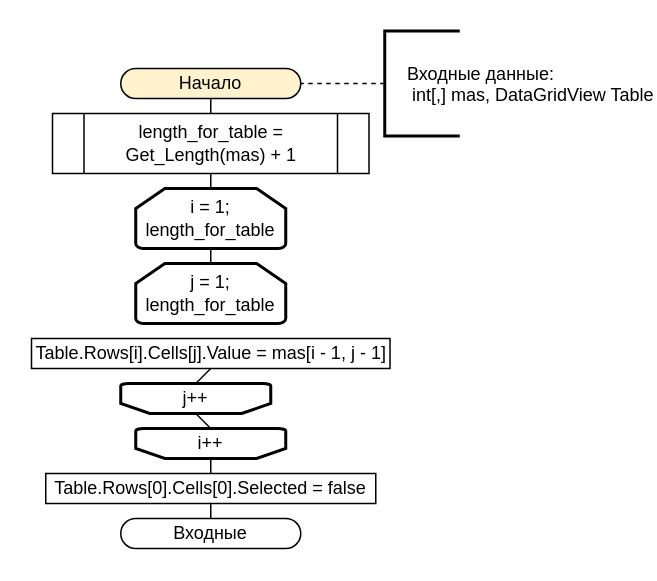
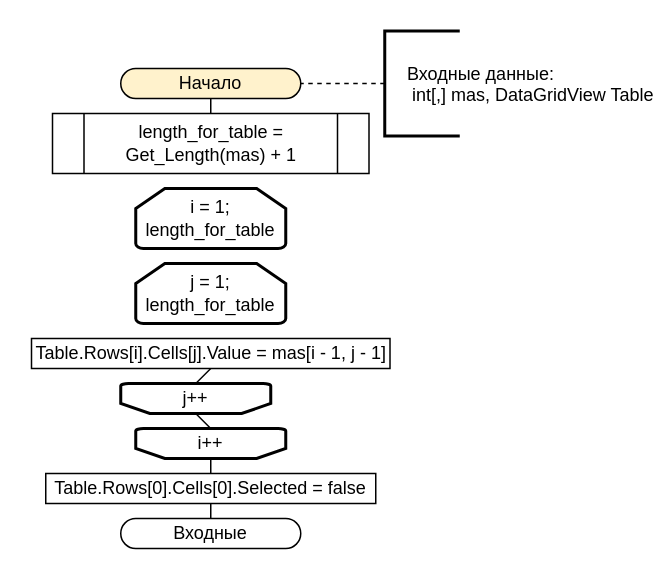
edge "length_for_table = Get_Length(mas) + 1" -- "i = 1; length_for_table": removed
edge "i = 1; length_for_table" -- "j = 1; length_for_table": removed
